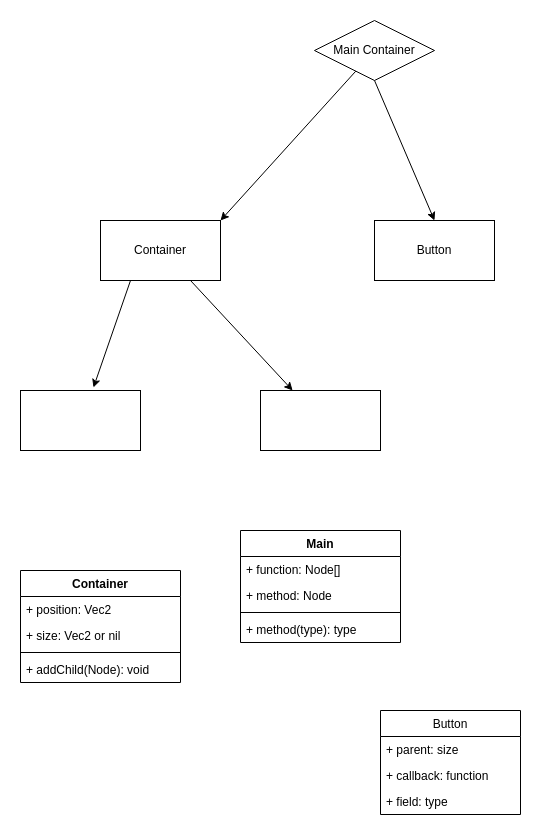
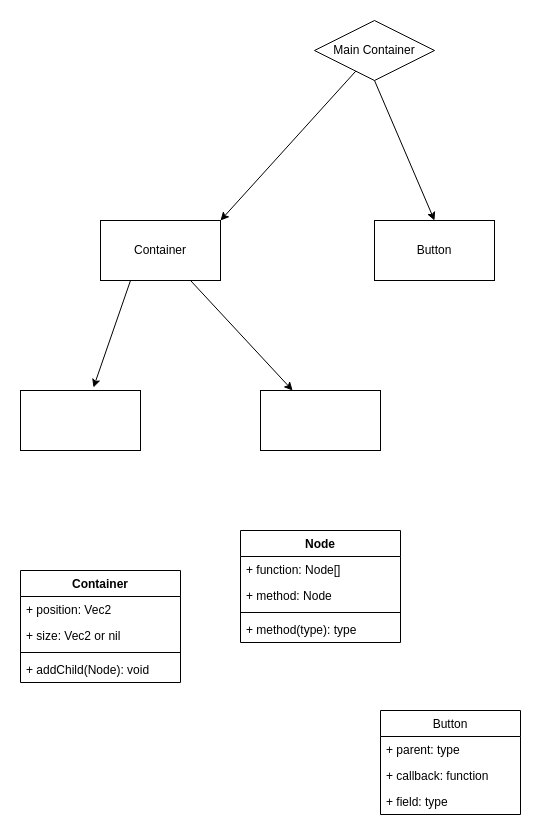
node "Main": label "Main" -> "Node"
node "+ parent: size": label "+ parent: size" -> "+ parent: type"
